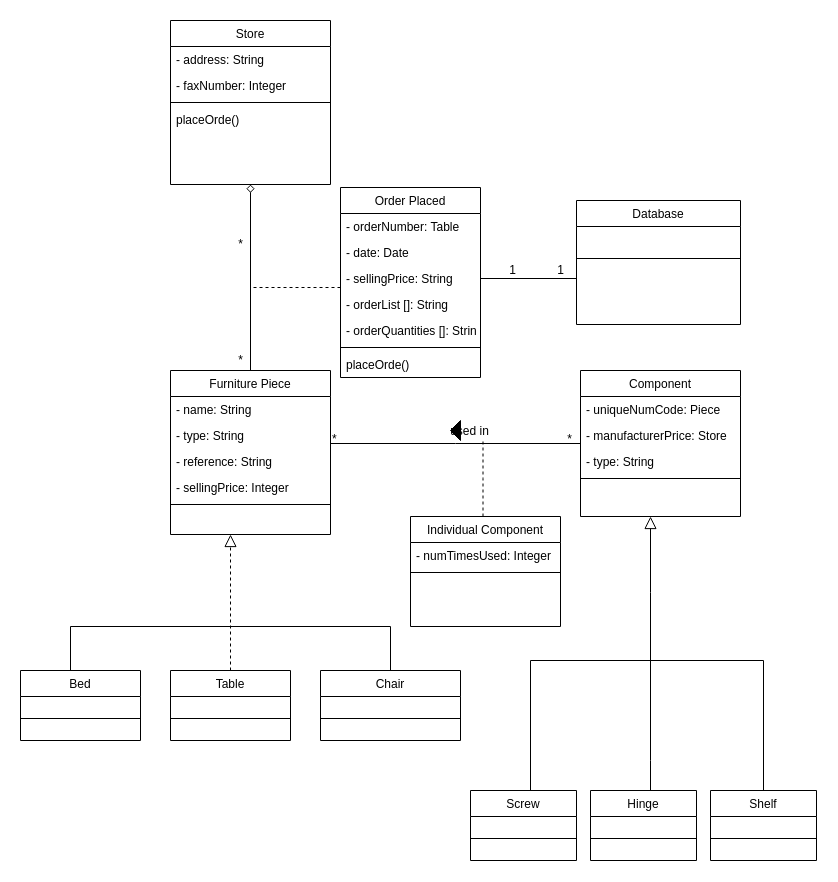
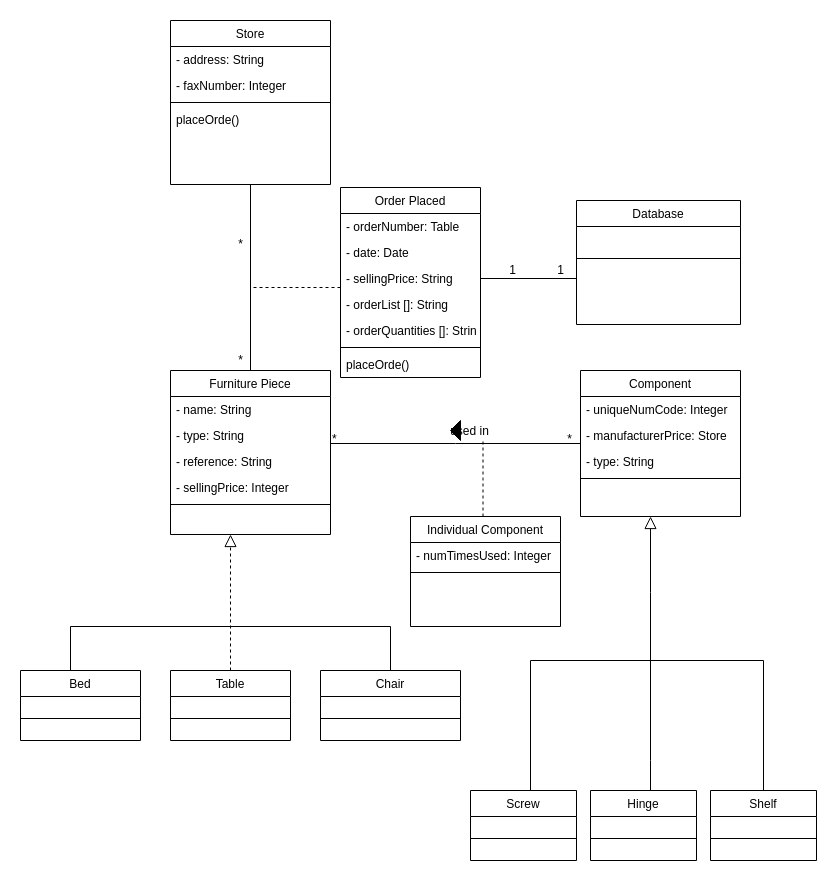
edge "Furniture Piece" -> "Store": arrowhead diamond -> none
node "- uniqueNumCode: Piece": label "- uniqueNumCode: Piece" -> "- uniqueNumCode: Integer"
